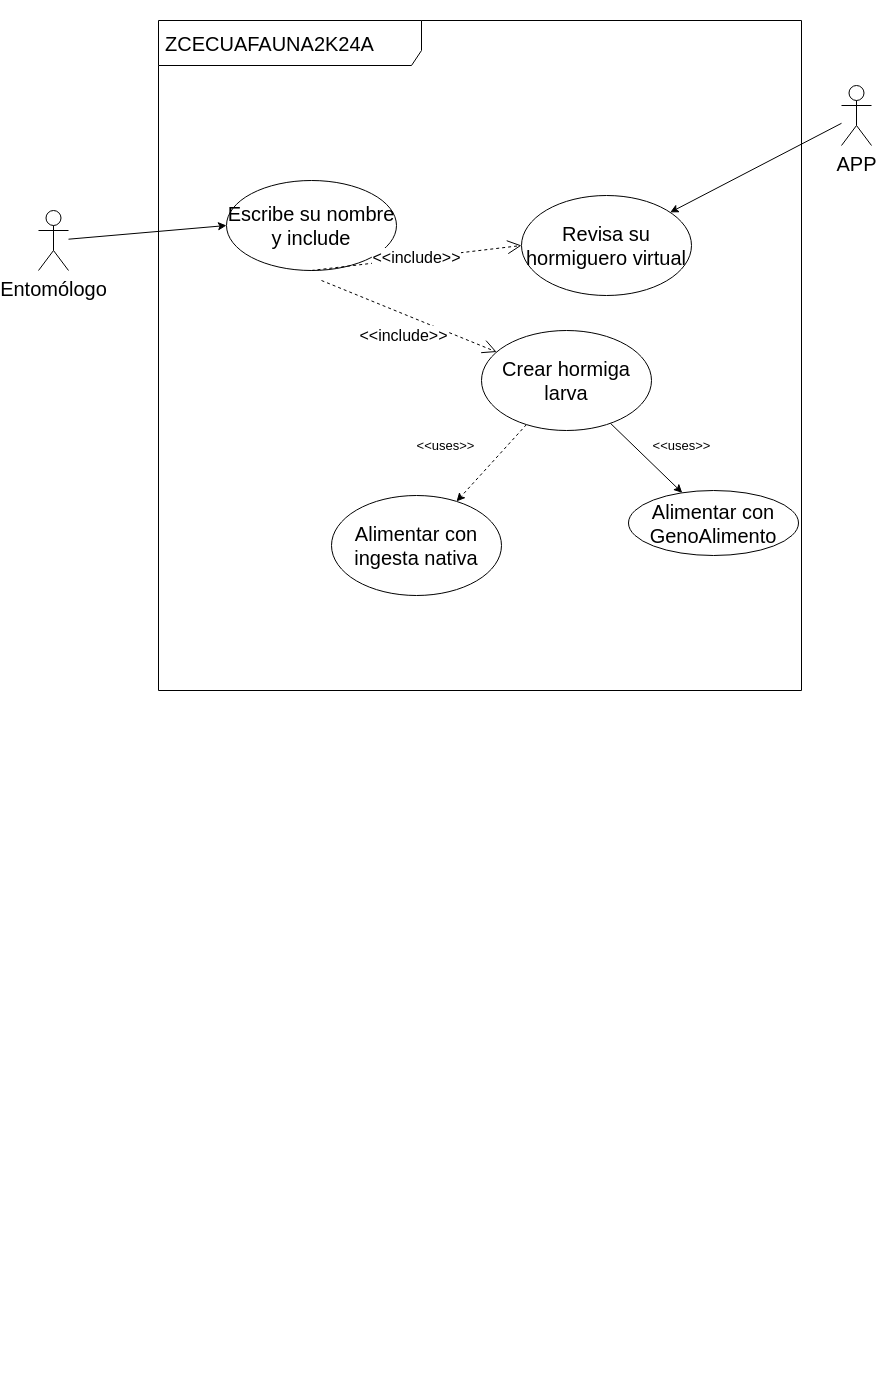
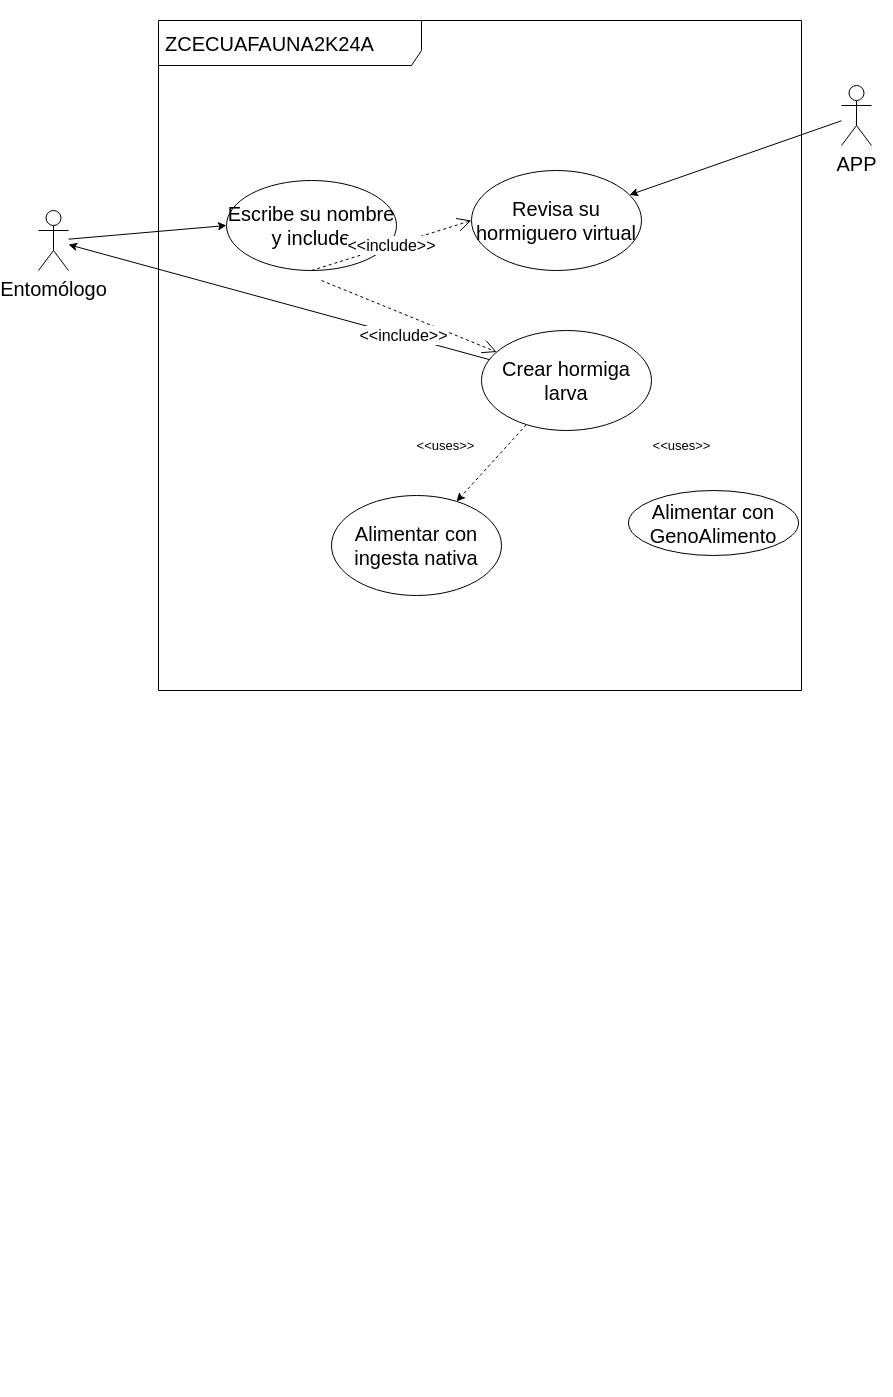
node "Revisa su hormiguero virtual": moved (607, 246) -> (557, 221)
edge "Crear hormiga larva" -> "Alimentar con GenoAlimento": now "Crear hormiga larva" -> "Entomólogo"
